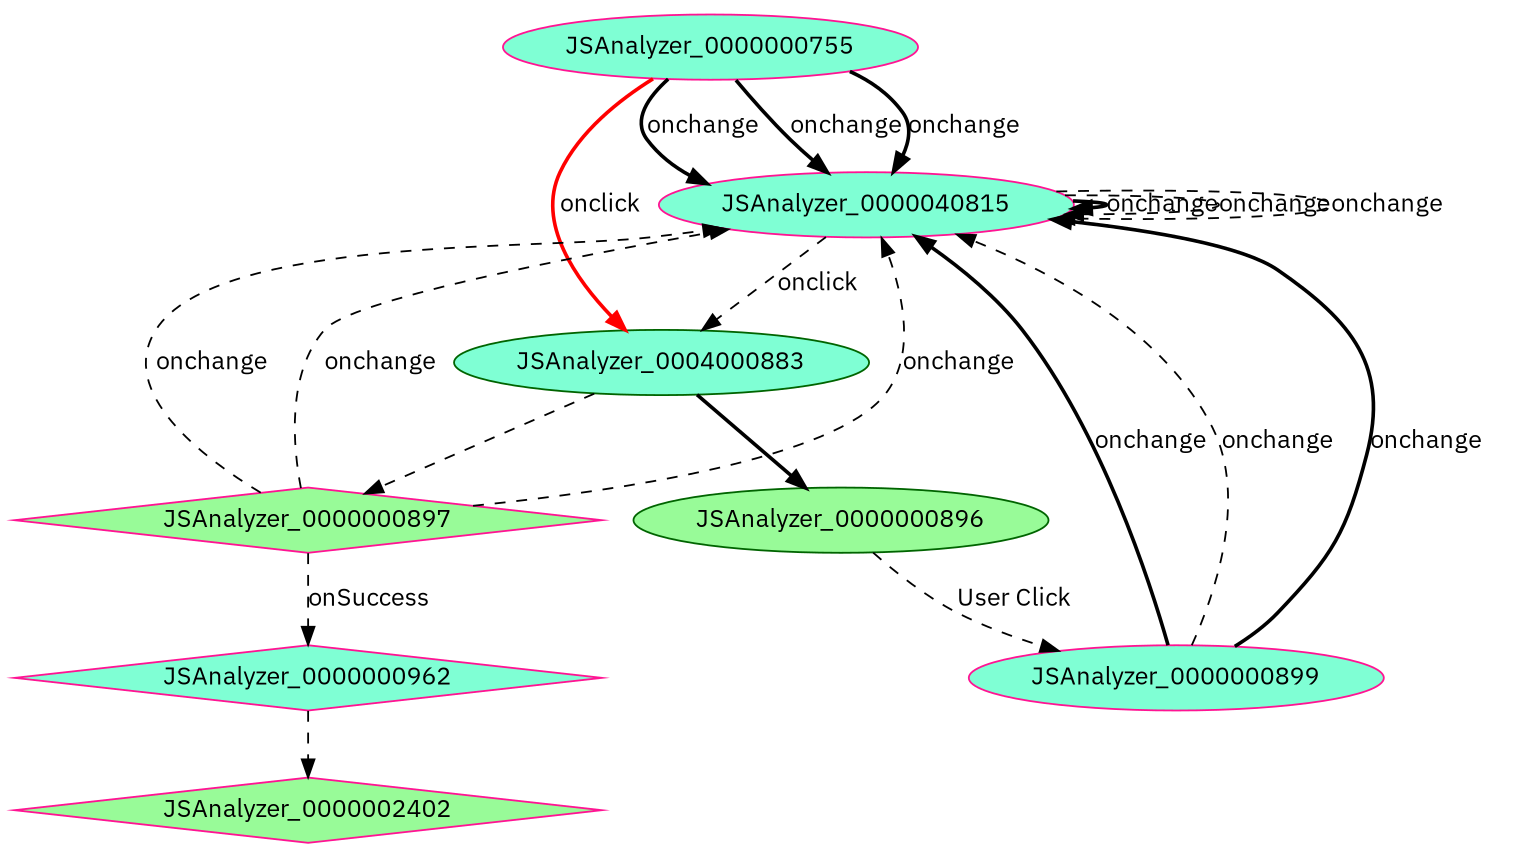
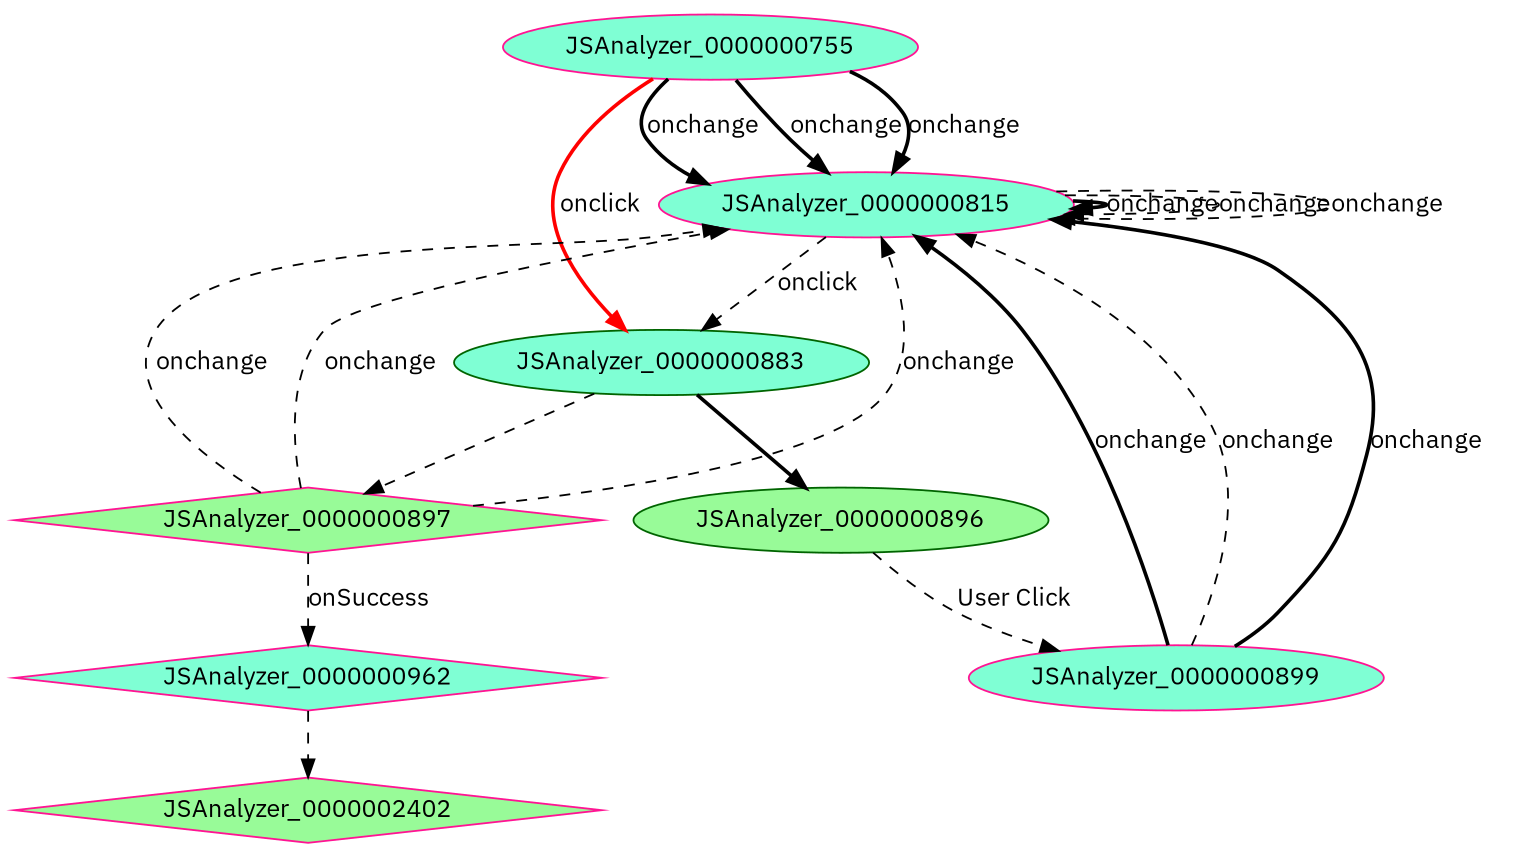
node "JSAnalyzer_0000040815": label "JSAnalyzer_0000040815" -> "JSAnalyzer_0000000815"
node "JSAnalyzer_0004000883": label "JSAnalyzer_0004000883" -> "JSAnalyzer_0000000883"
